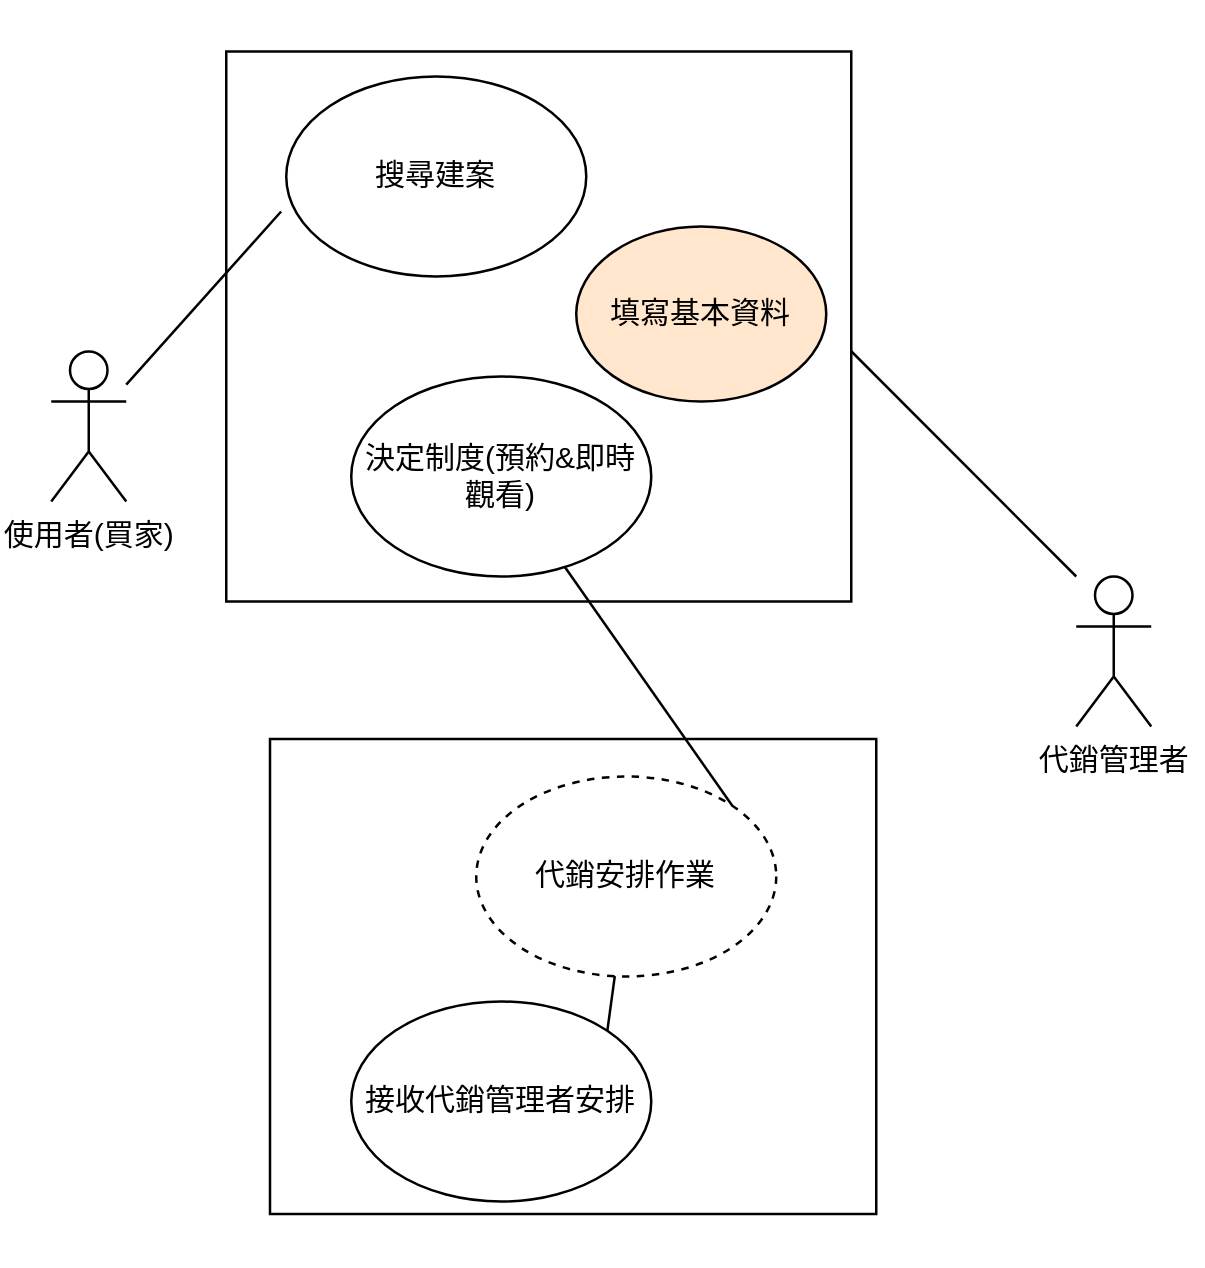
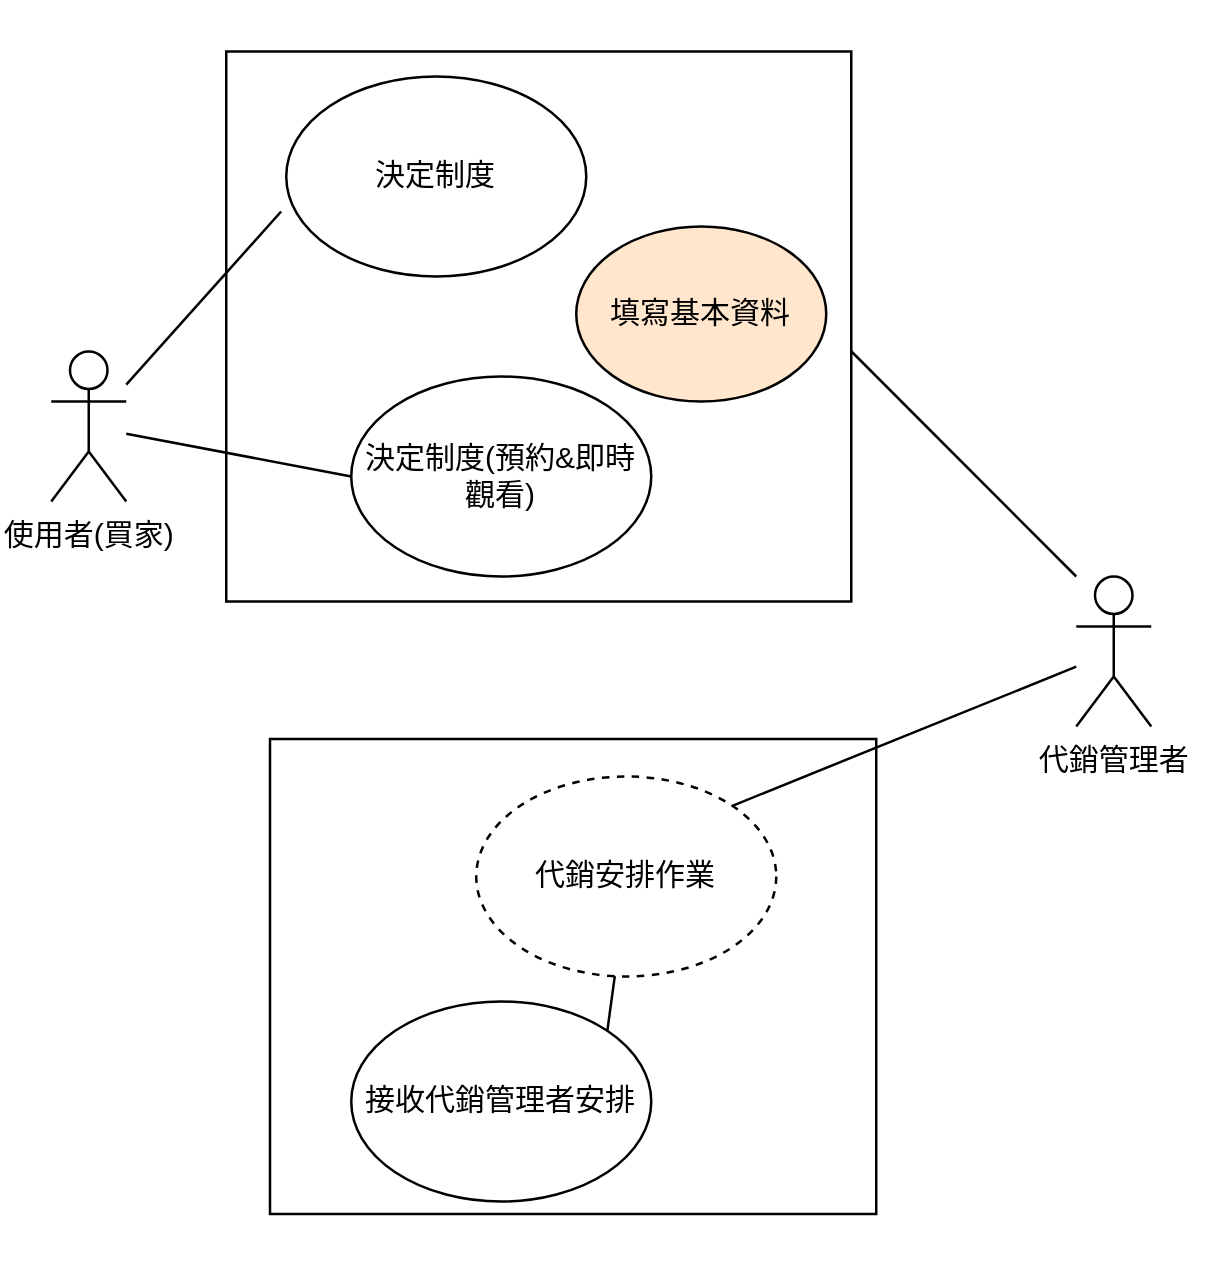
node "搜尋建案": label "搜尋建案" -> "決定制度"
edge "使用者(買家)" -- "決定制度(預約&即時觀看)": added
edge "決定制度(預約&即時觀看)" -- "代銷安排作業": now "代銷管理者" -- "代銷安排作業"
